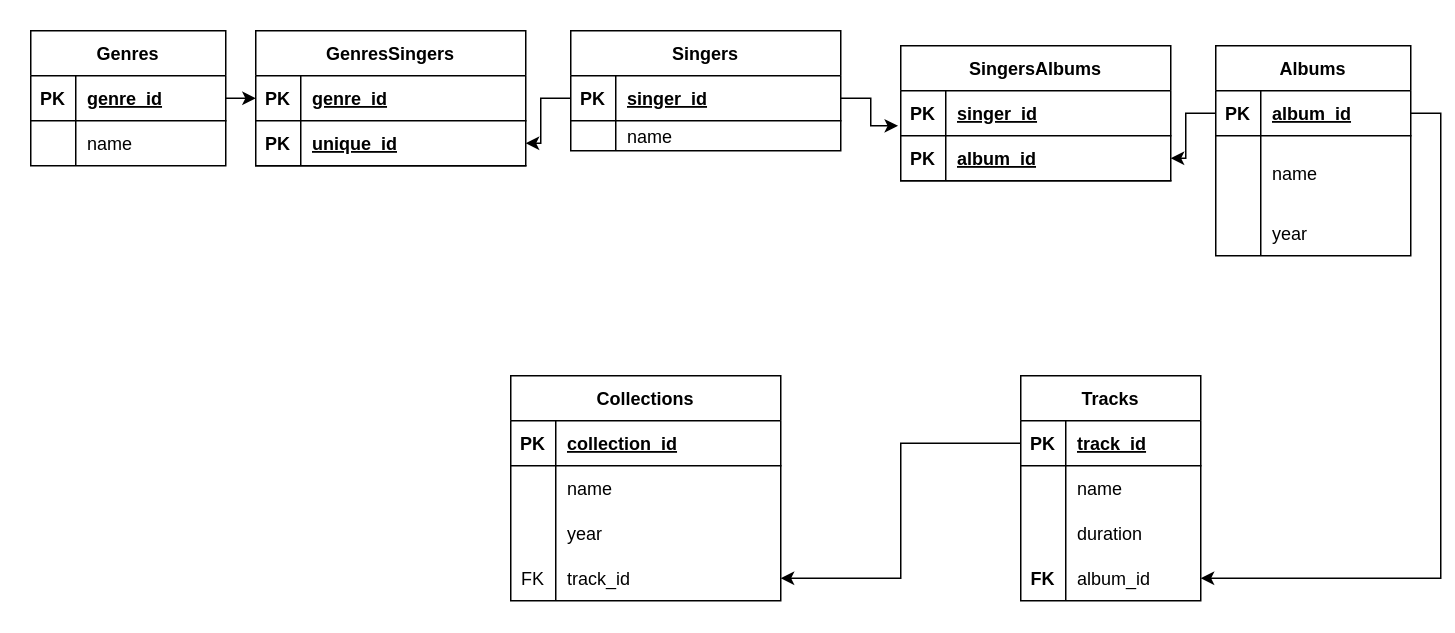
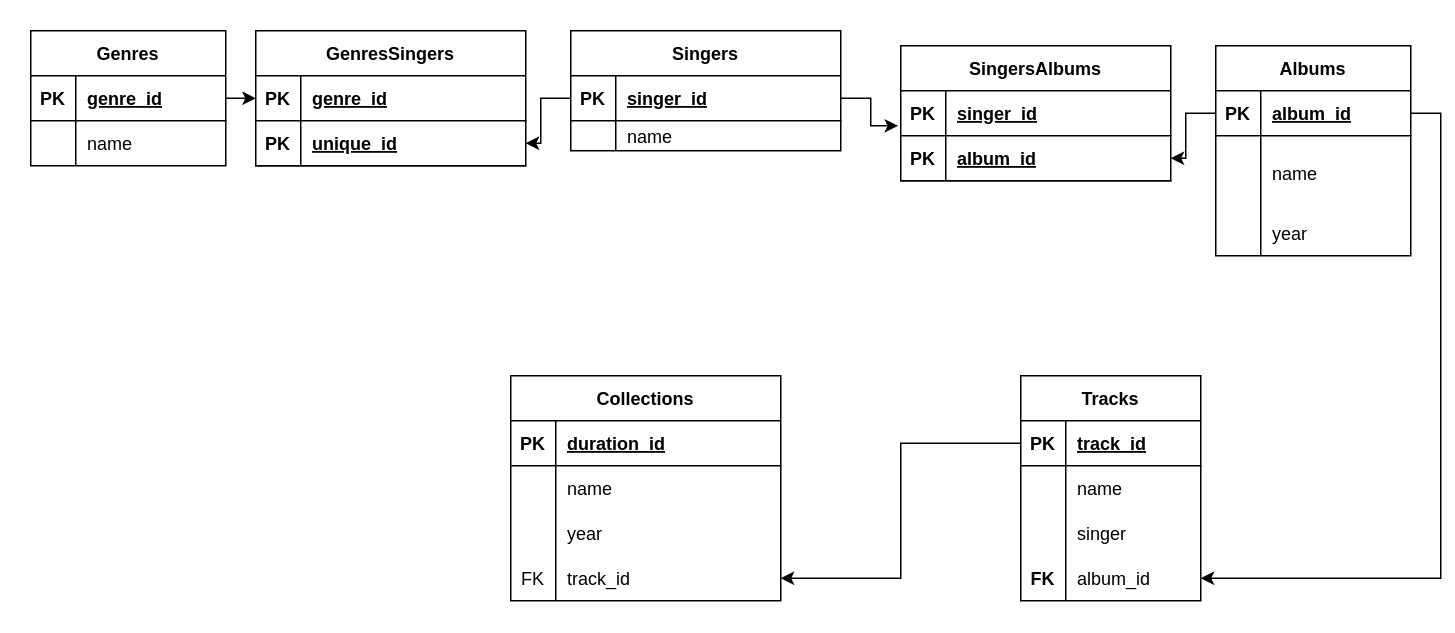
node "collection_id": label "collection_id" -> "duration_id"
node "duration": label "duration" -> "singer"
